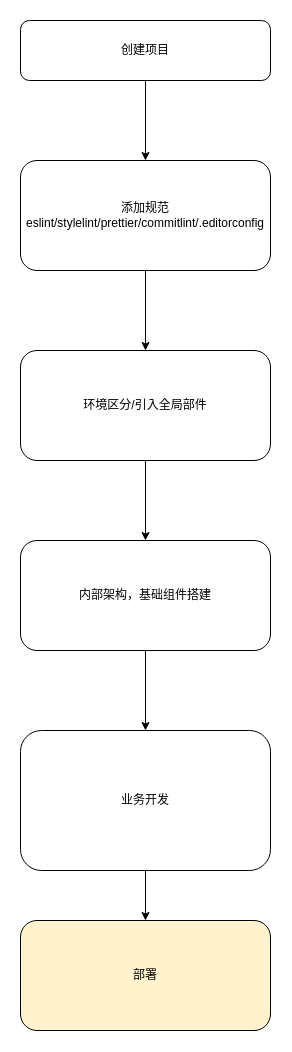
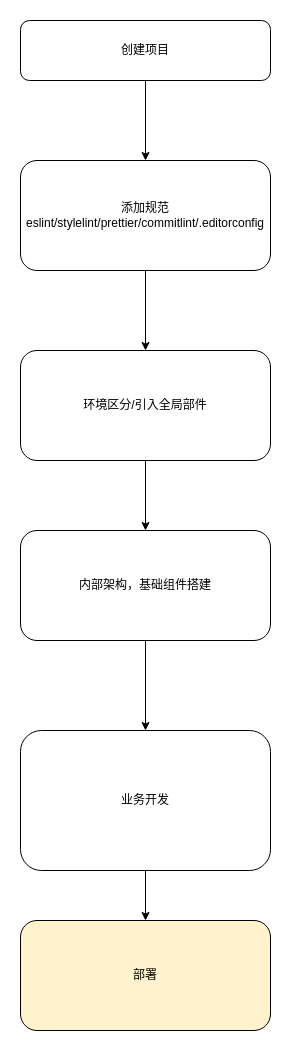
node "内部架构，基础组件搭建": moved (146, 596) -> (146, 586)
